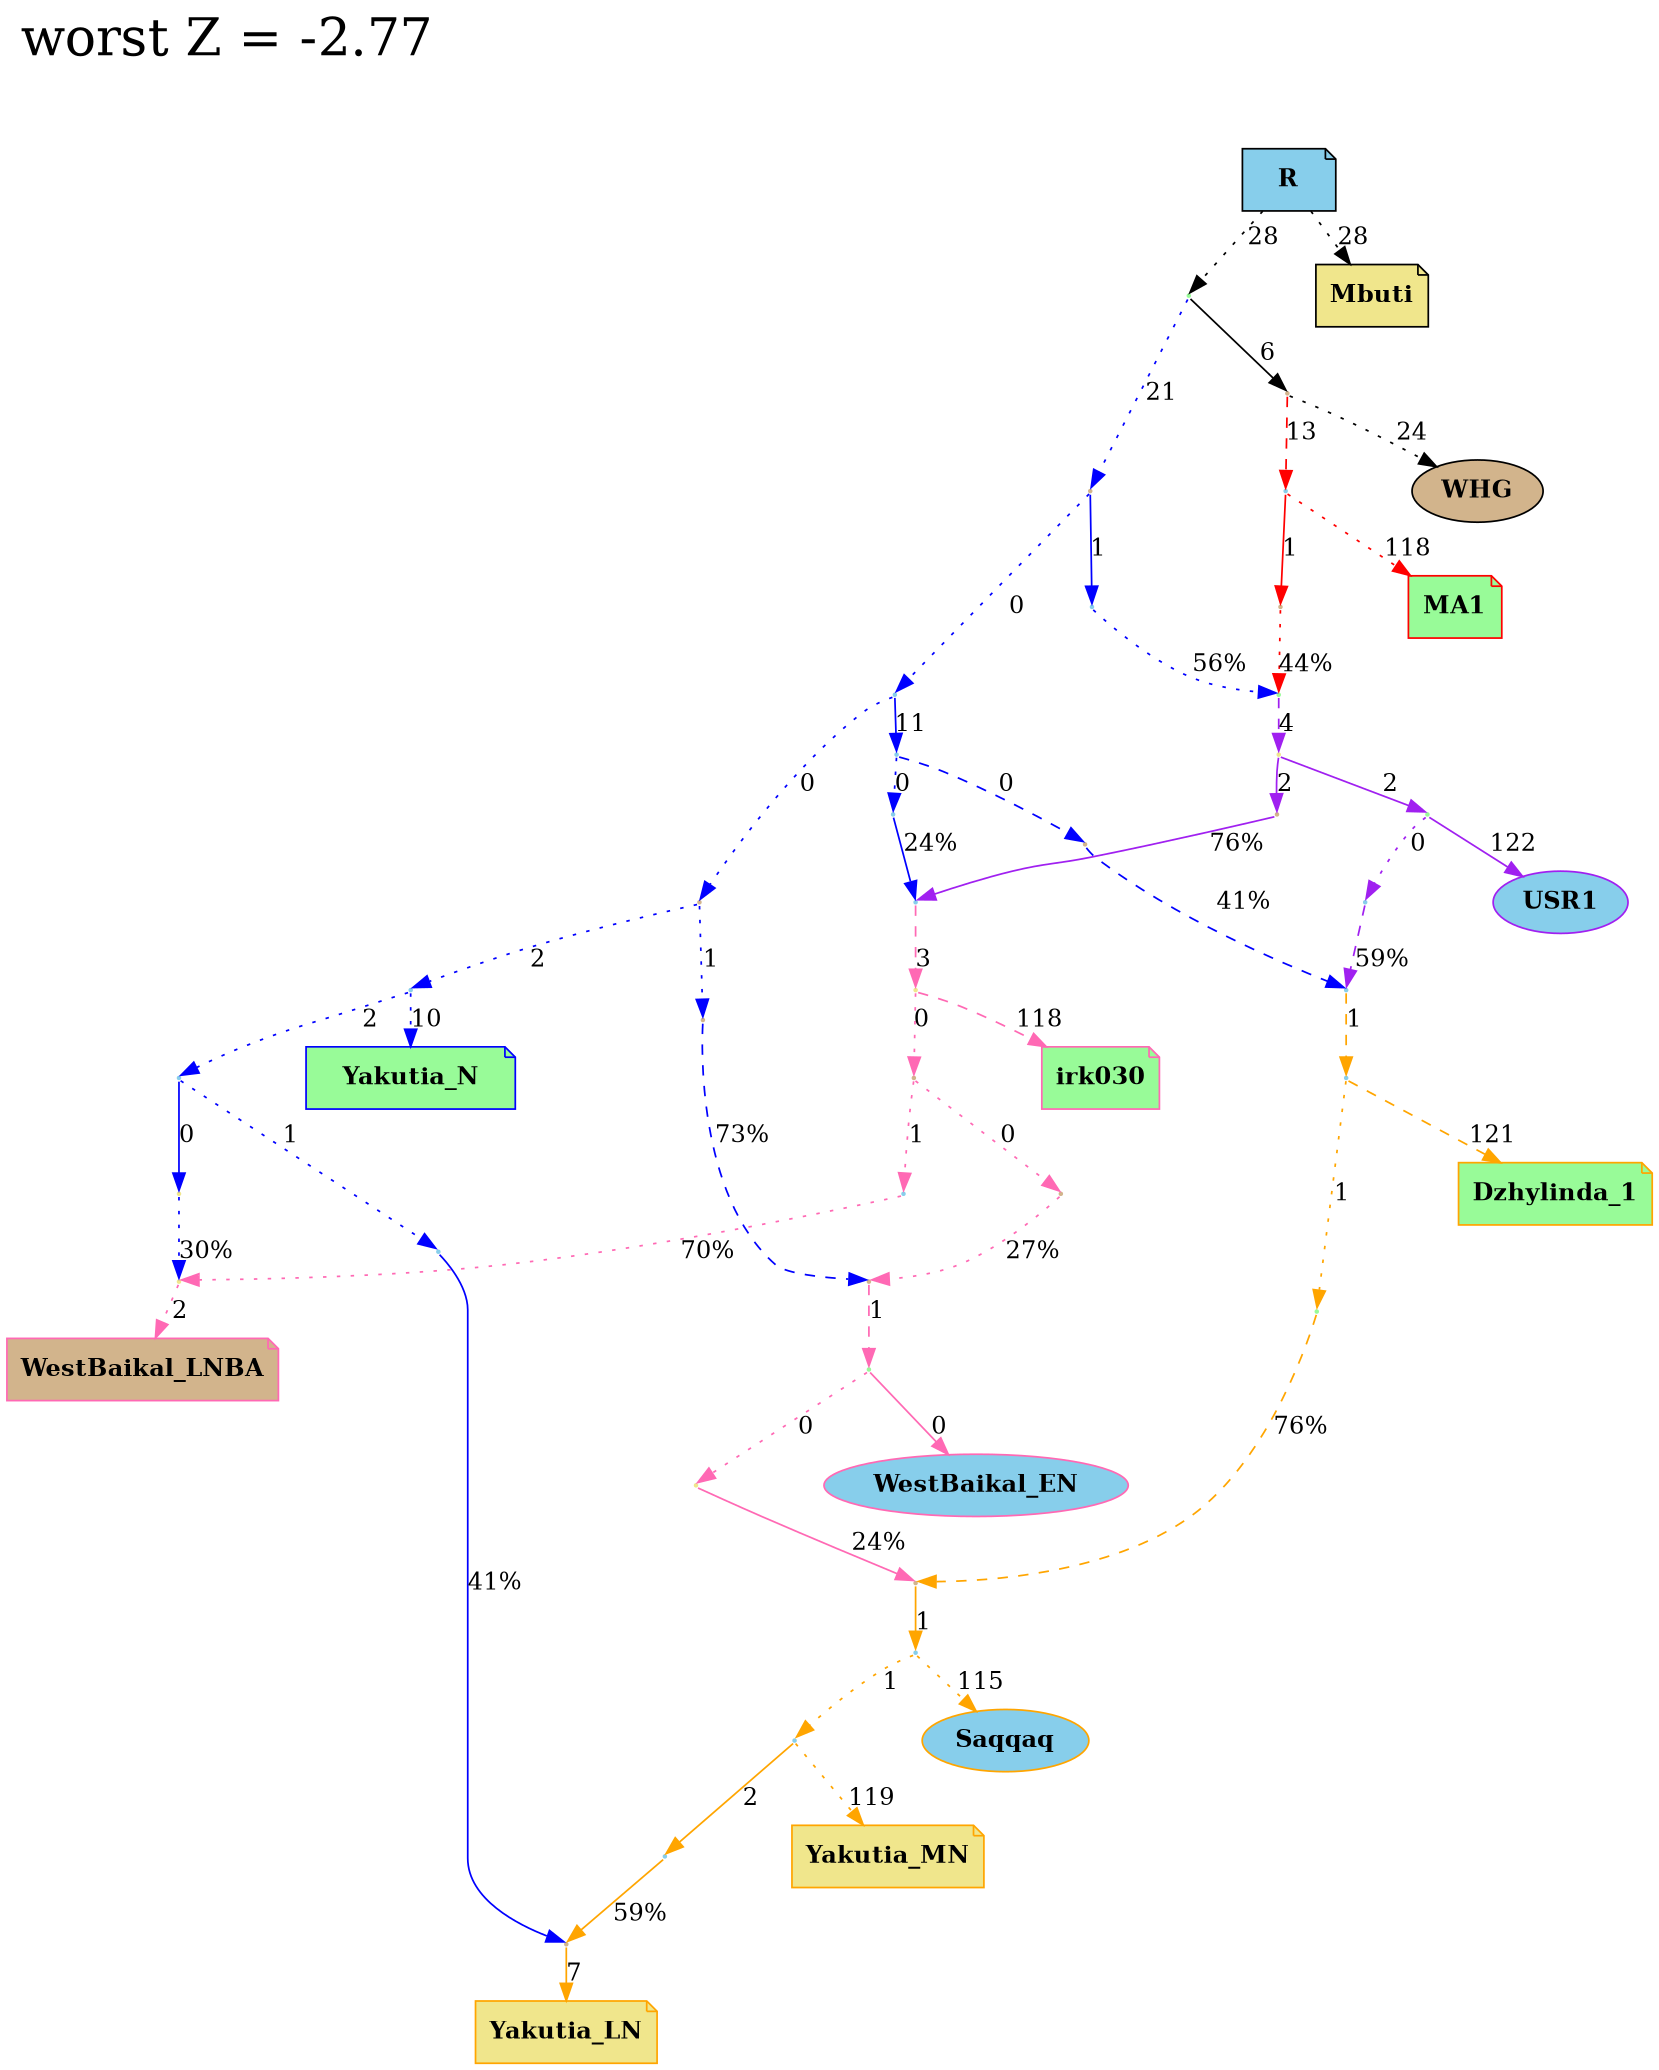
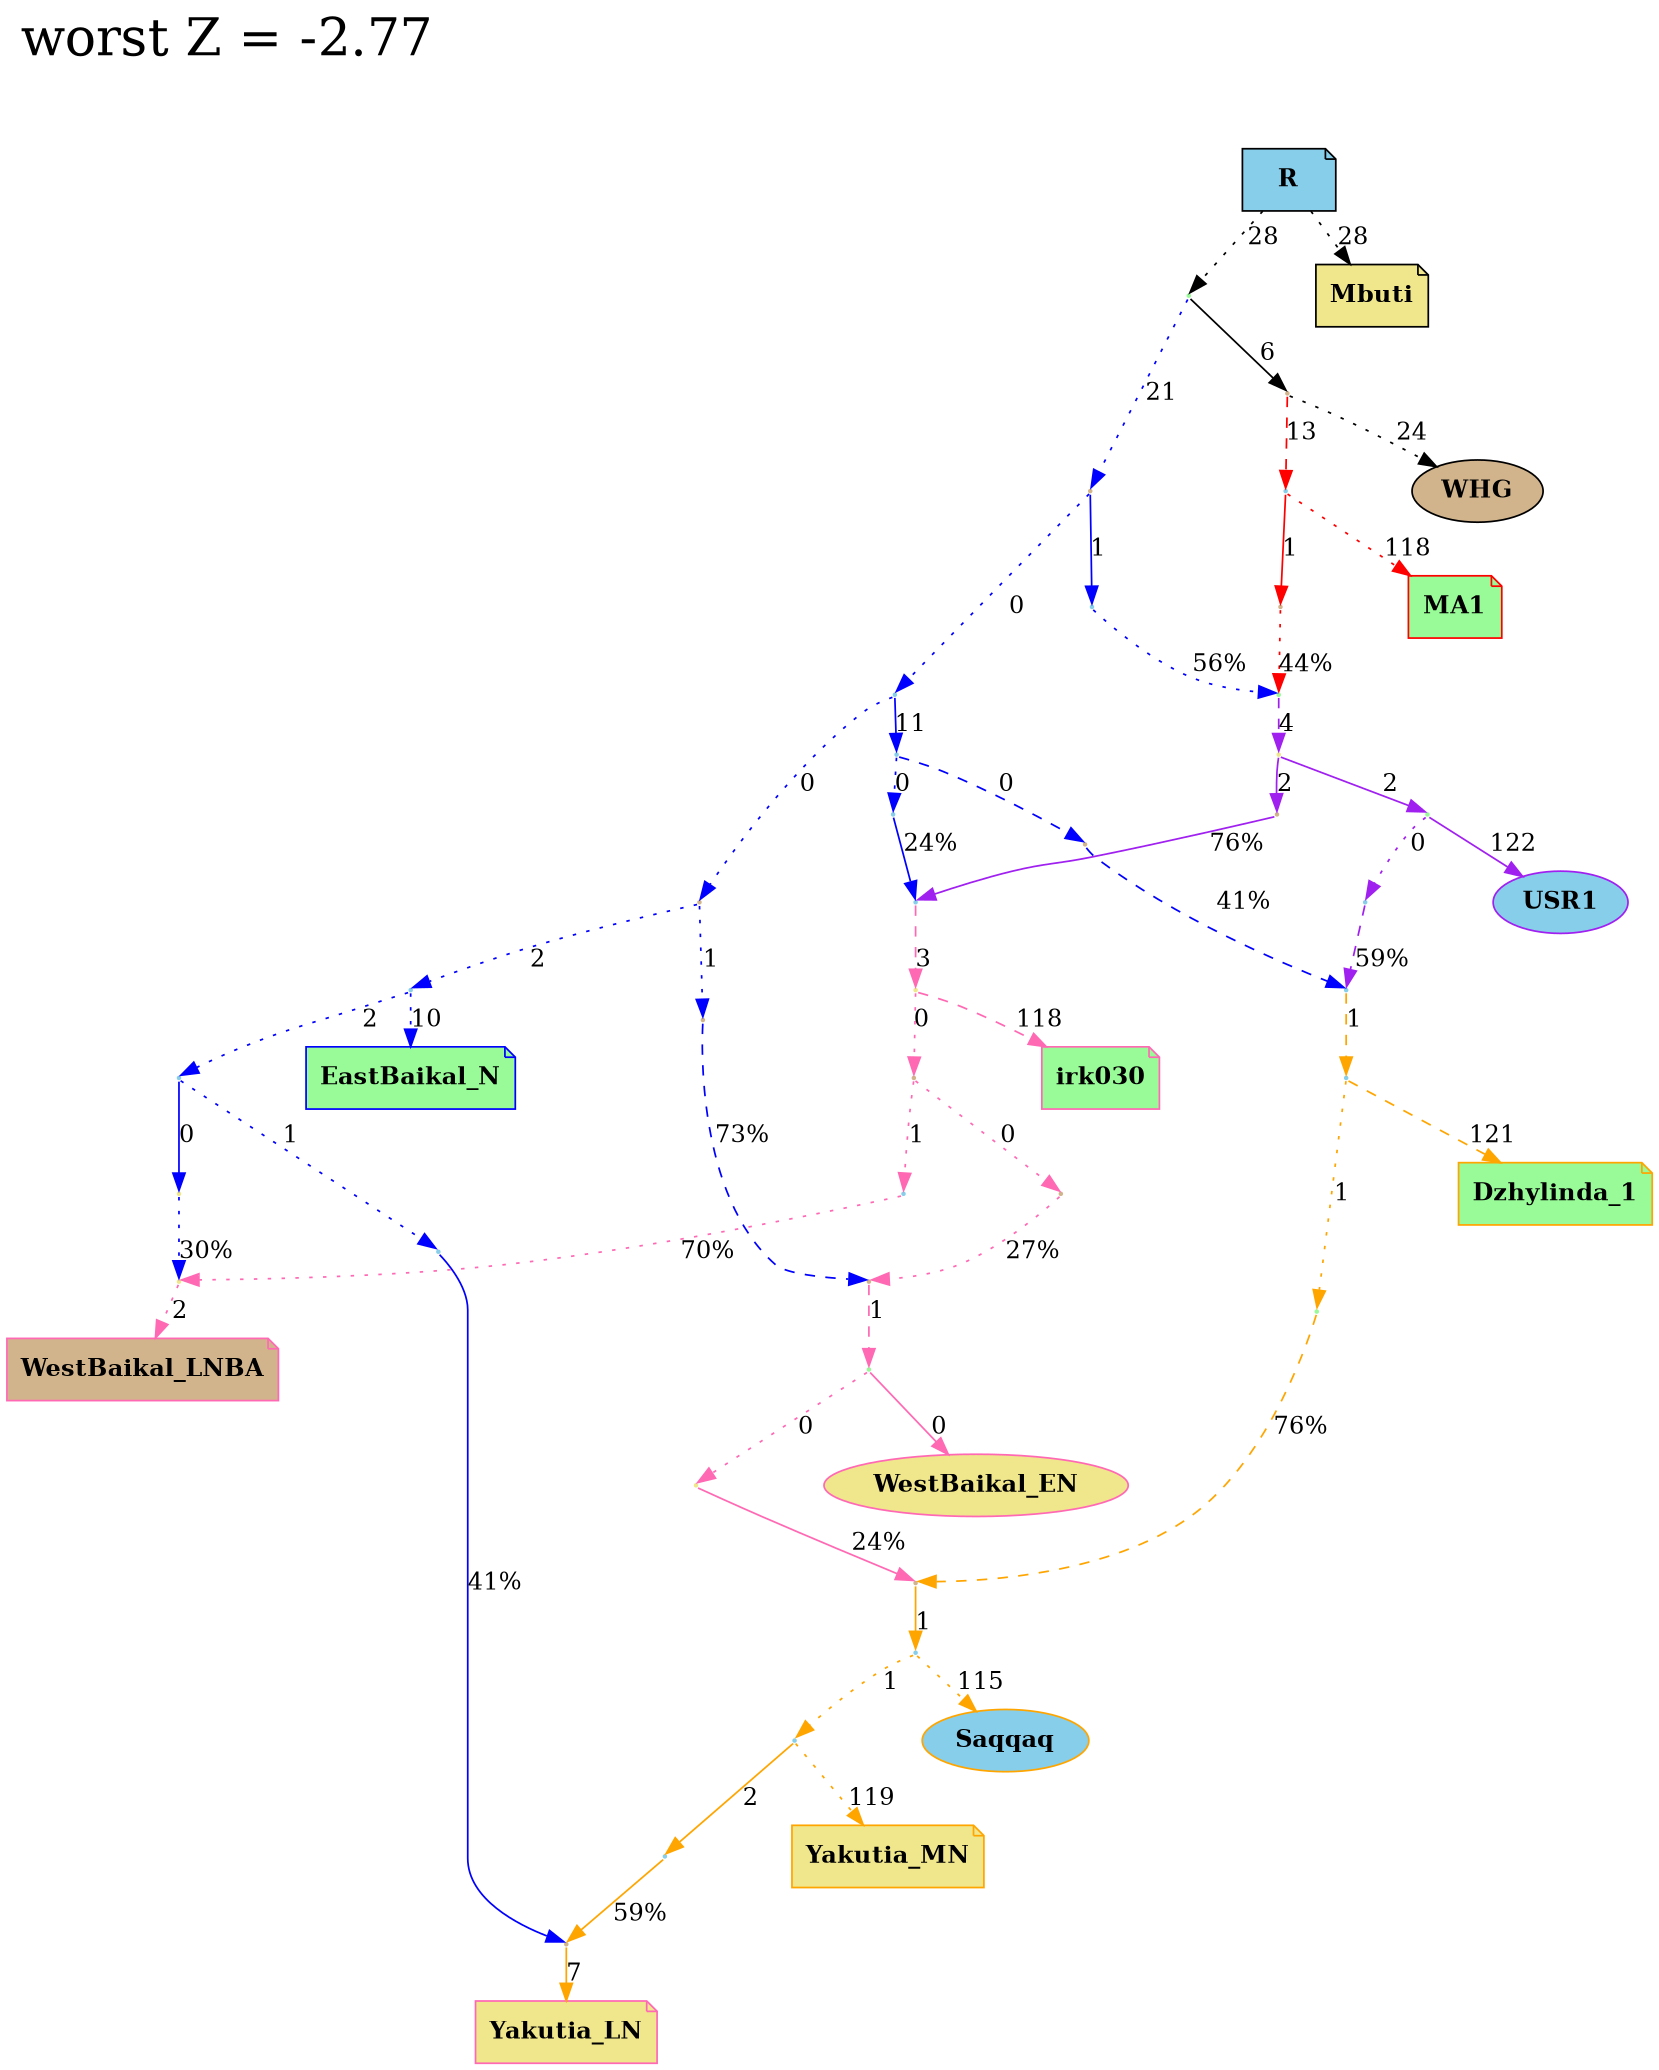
node "Yakutia_N": label "Yakutia_N" -> "EastBaikal_N"
node "WestBaikal_EN": fillcolor skyblue -> khaki
node "Yakutia_LN": color orange1 -> hotpink
